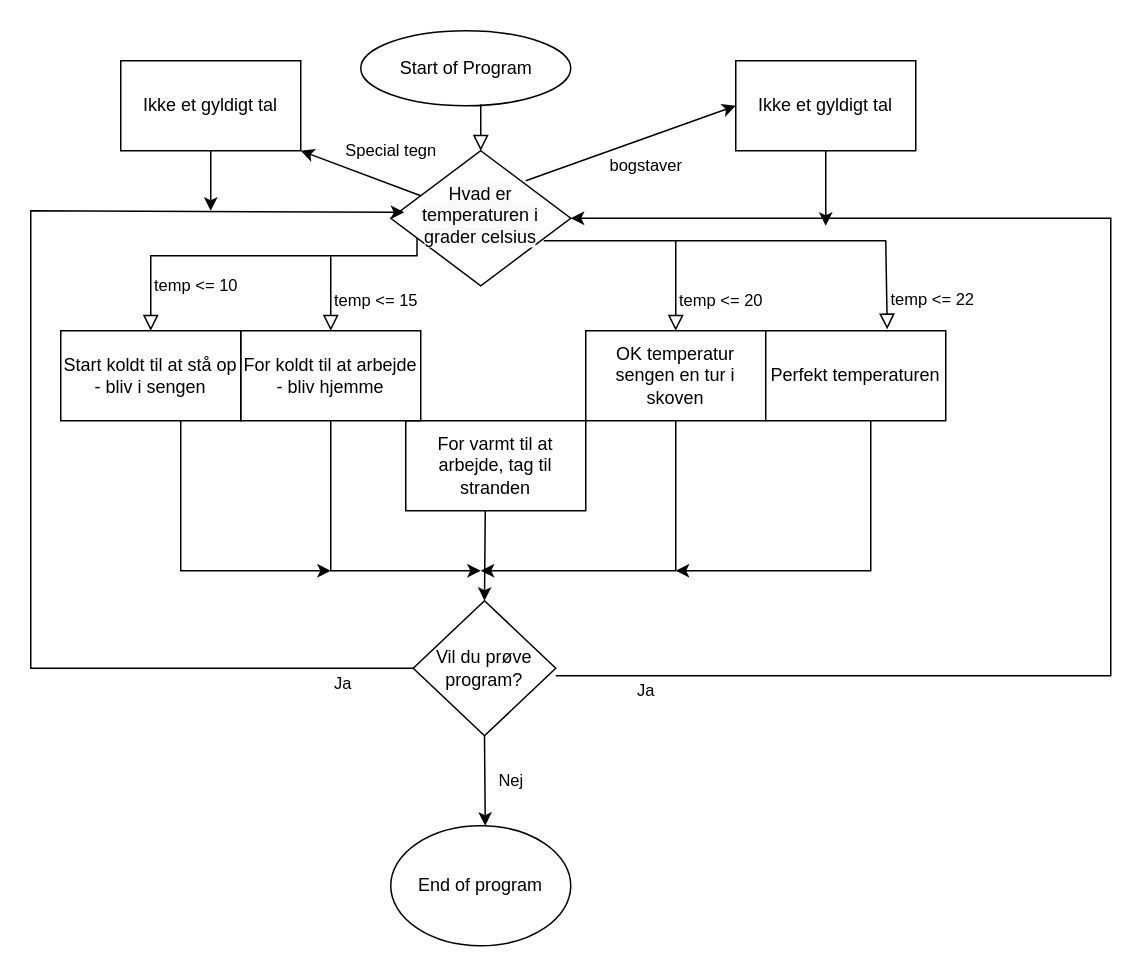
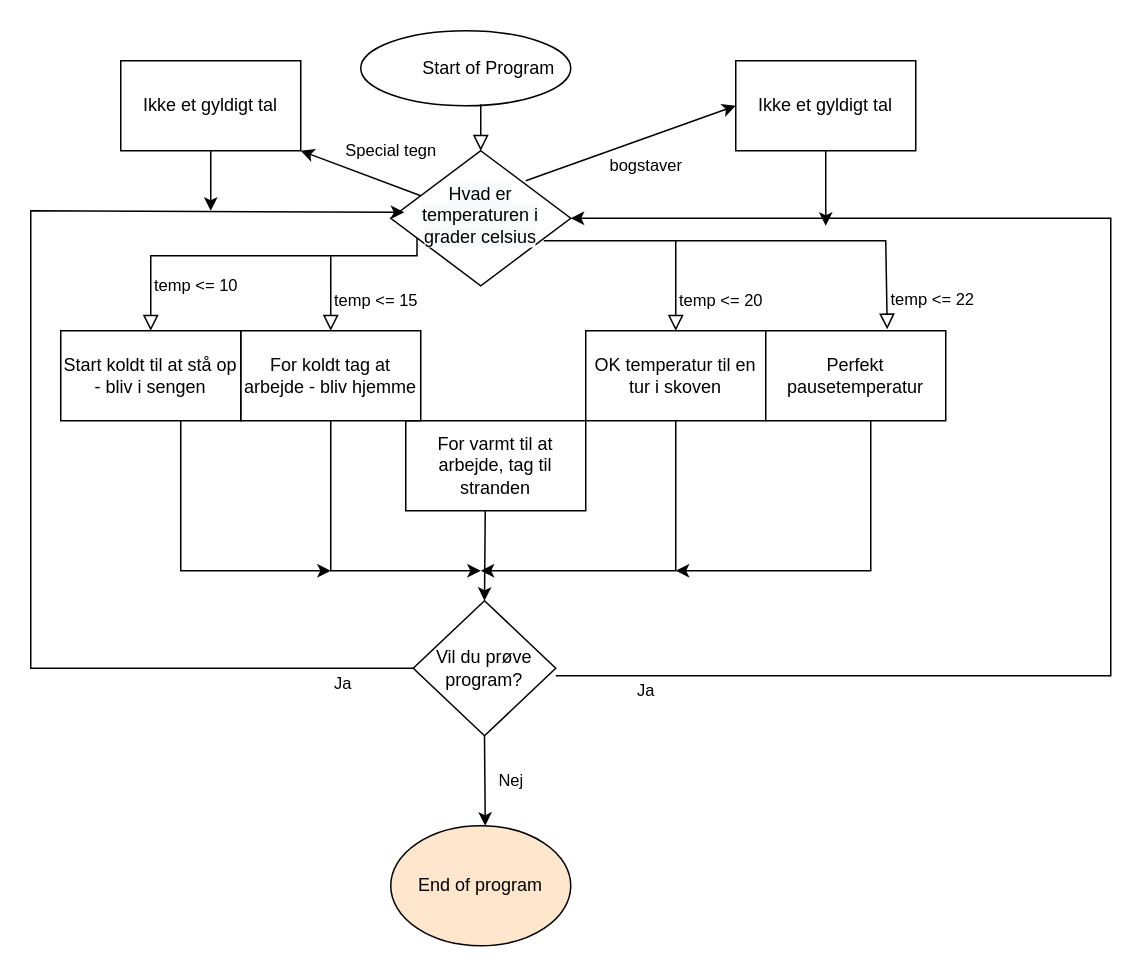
node "Start of Program": moved (466, 68) -> (488, 68)
node "For koldt til at arbejde - bliv hjemme": label "For koldt til at arbejde - bliv hjemme" -> "For koldt tag at arbejde - bliv hjemme"
node "OK temperatur sengen en tur i skoven": label "OK temperatur sengen en tur i skoven" -> "OK temperatur til en tur i skoven"
node "Perfekt temperaturen": label "Perfekt temperaturen" -> "Perfekt pausetemperatur"
node "End of program": fillcolor #ffffff -> #ffe6cc
